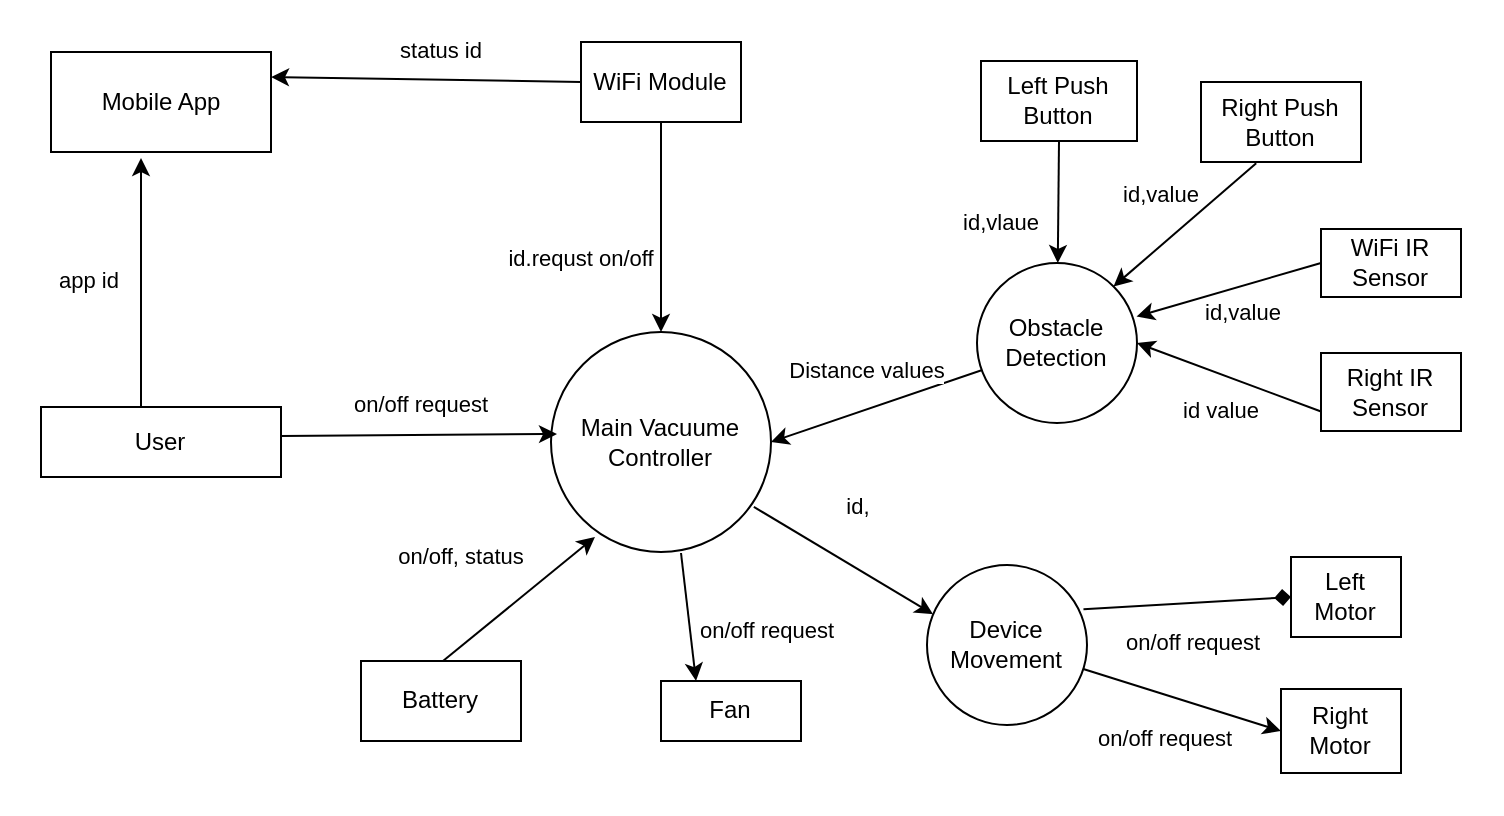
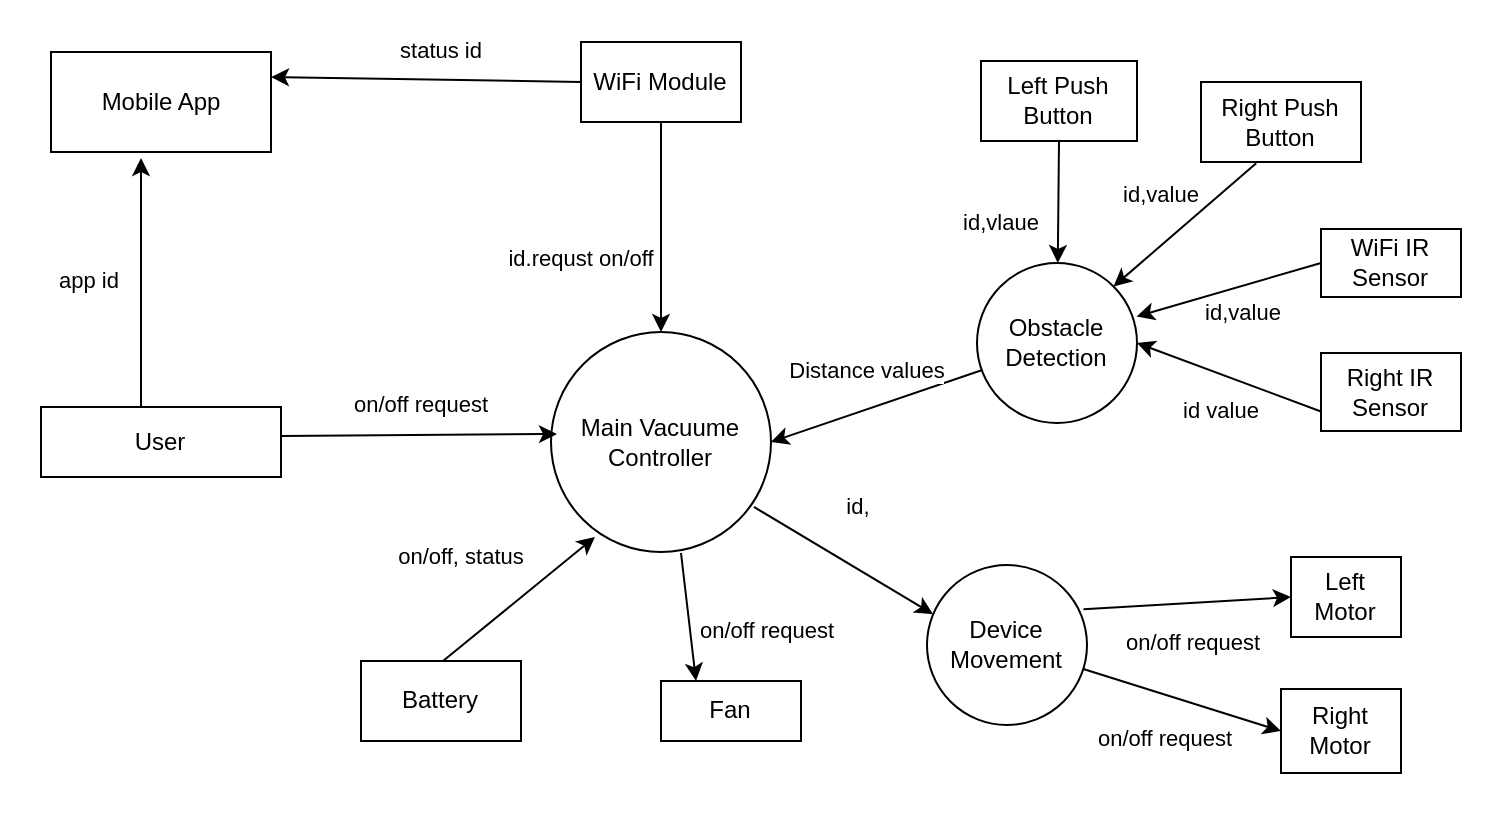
edge "Device Movement" -> "Left Motor": arrowhead diamond -> classic
